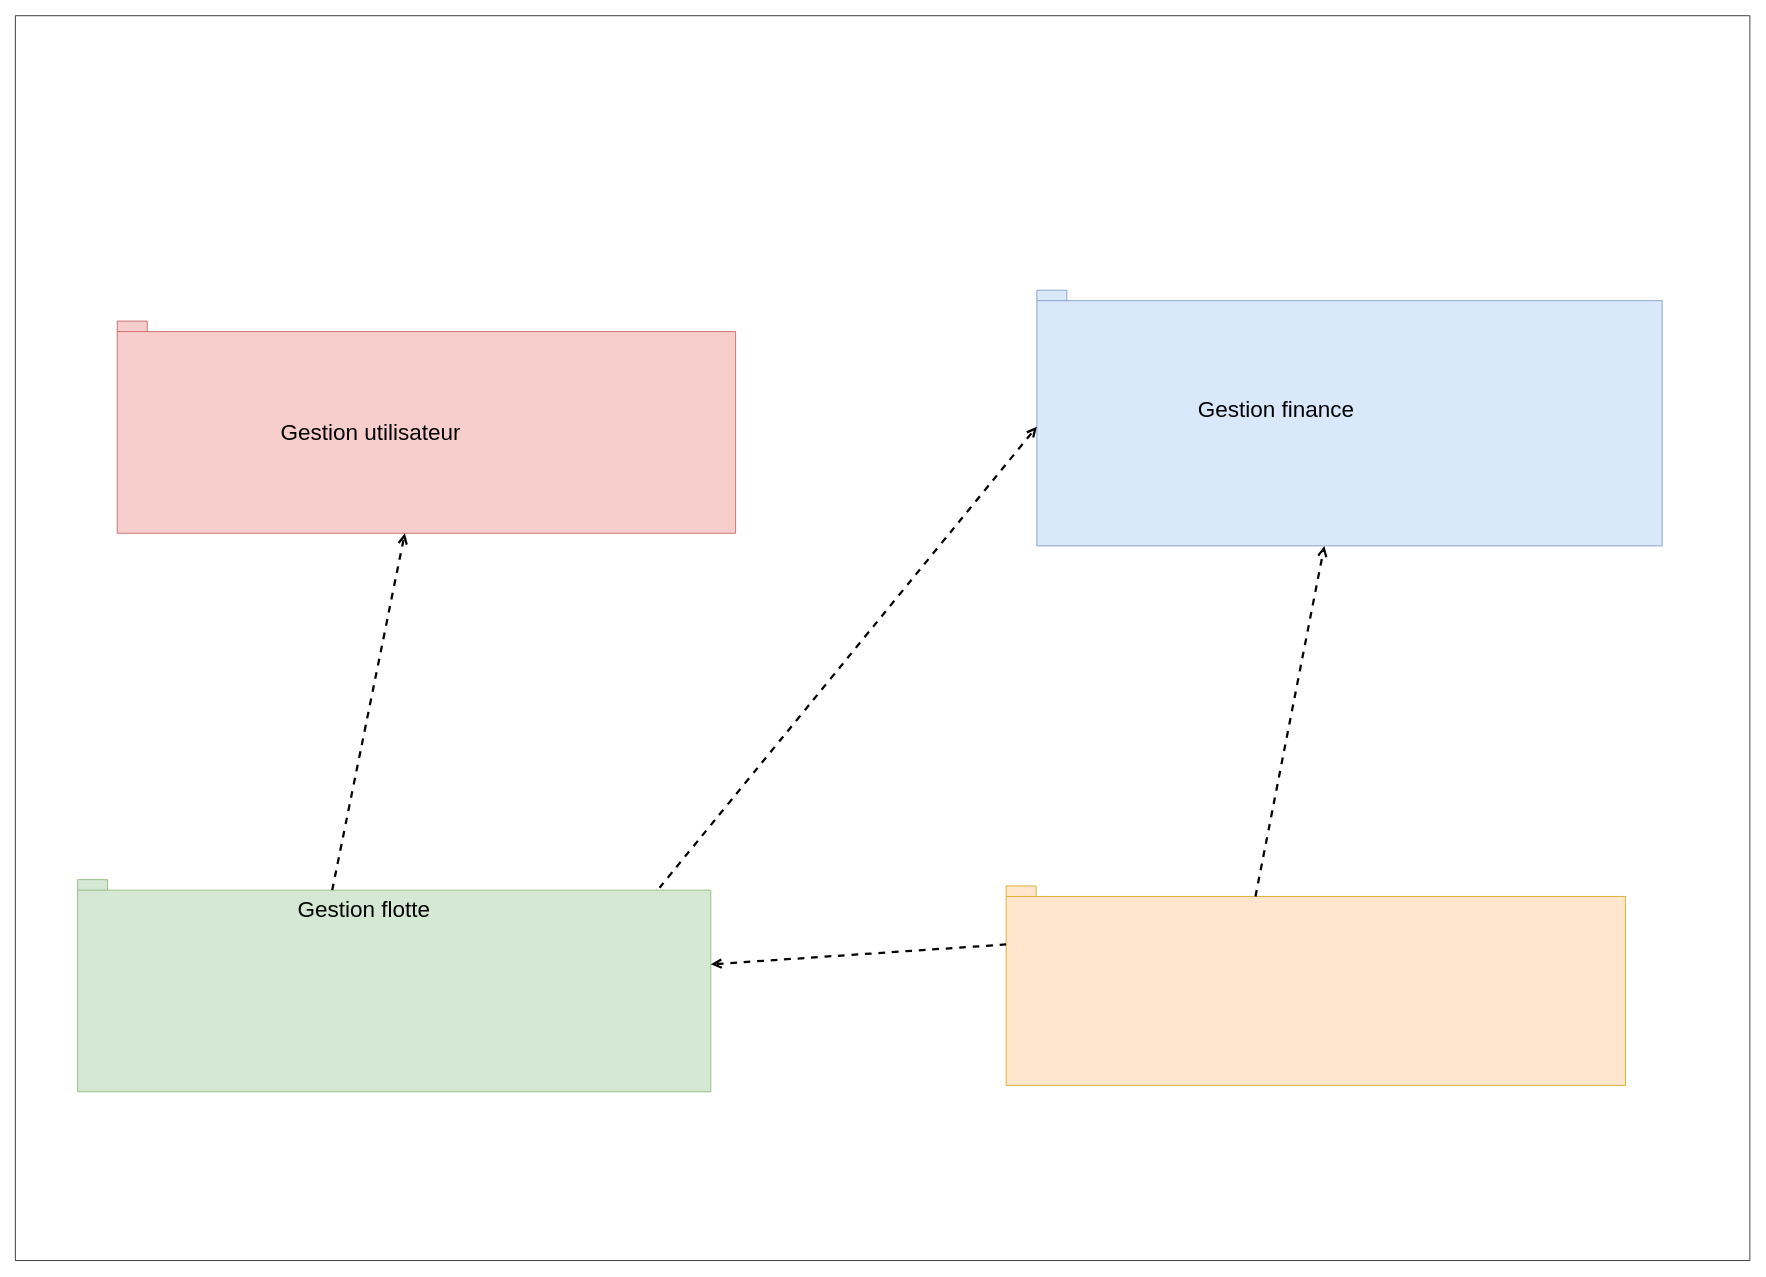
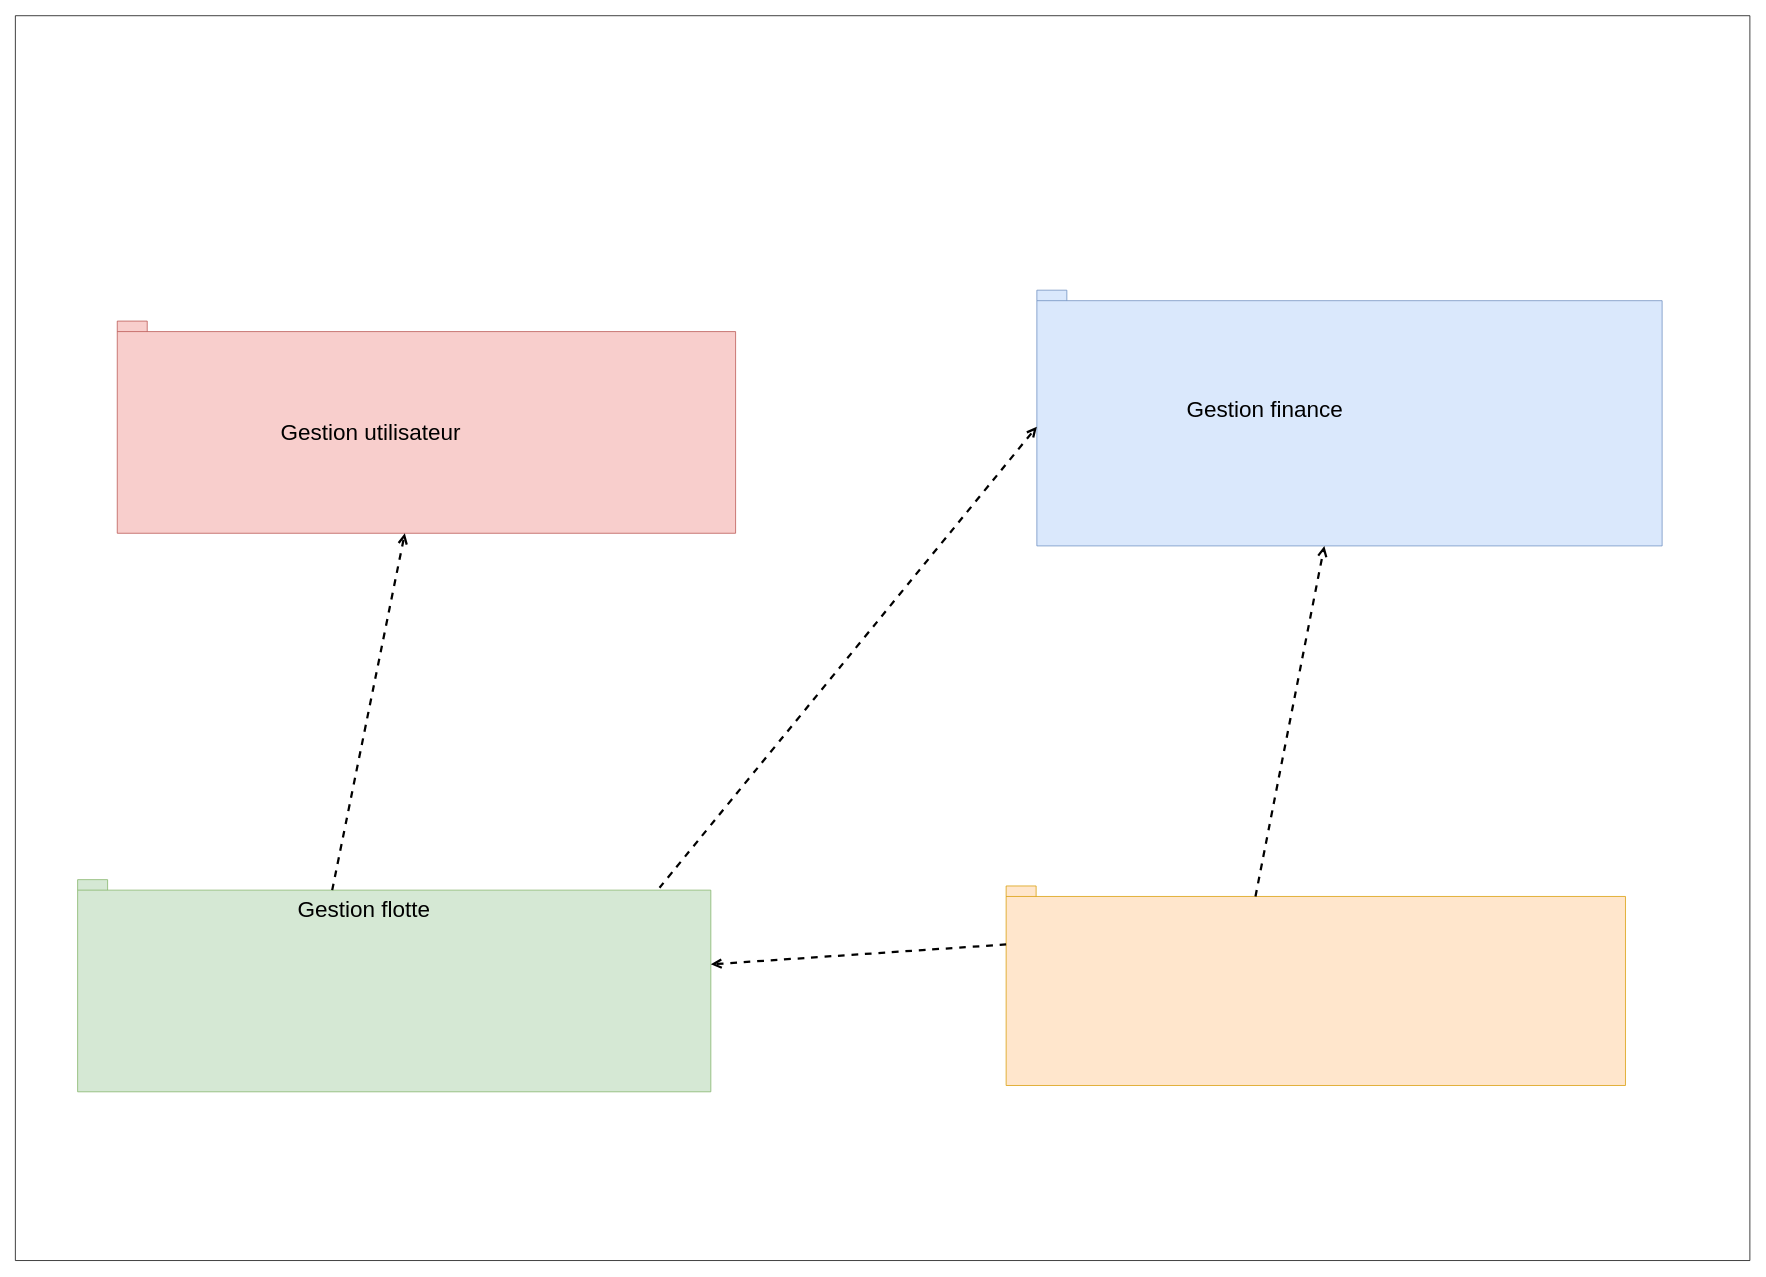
node "Gestion finance": moved (1276, 409) -> (1265, 409)
